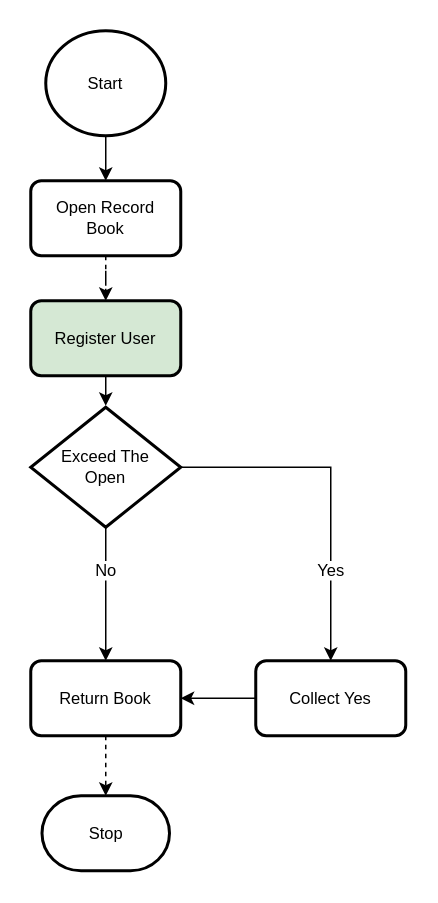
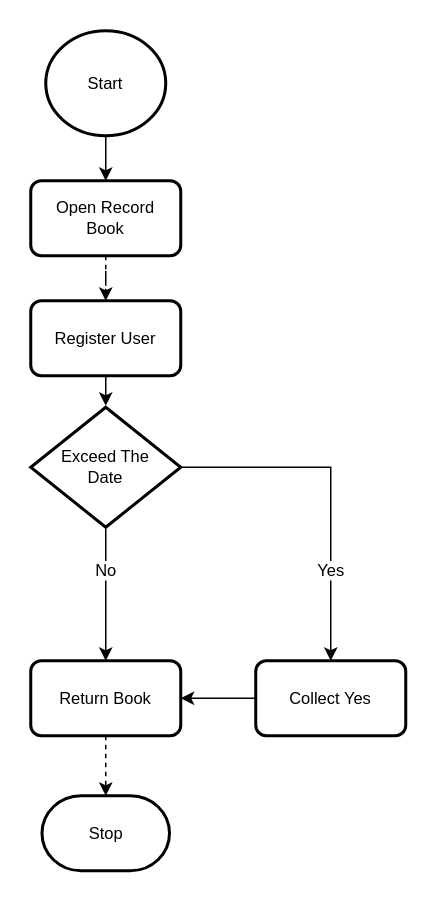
node "Register User": fillcolor #d5e8d4 -> #ffffff
node "Exceed The Open": label "Exceed The Open" -> "Exceed The Date"
